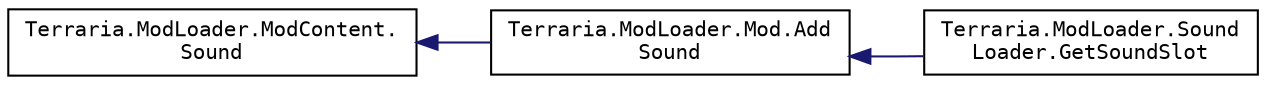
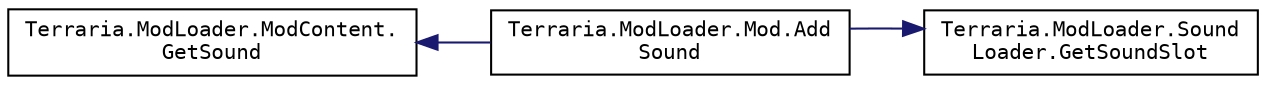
node "Terraria.ModLoader.ModContent. Sound": label "Terraria.ModLoader.ModContent. Sound" -> "Terraria.ModLoader.ModContent. GetSound"
edge "Terraria.ModLoader.Sound Loader.GetSoundSlot" -> "Terraria.ModLoader.Mod.Add Sound": reversed
